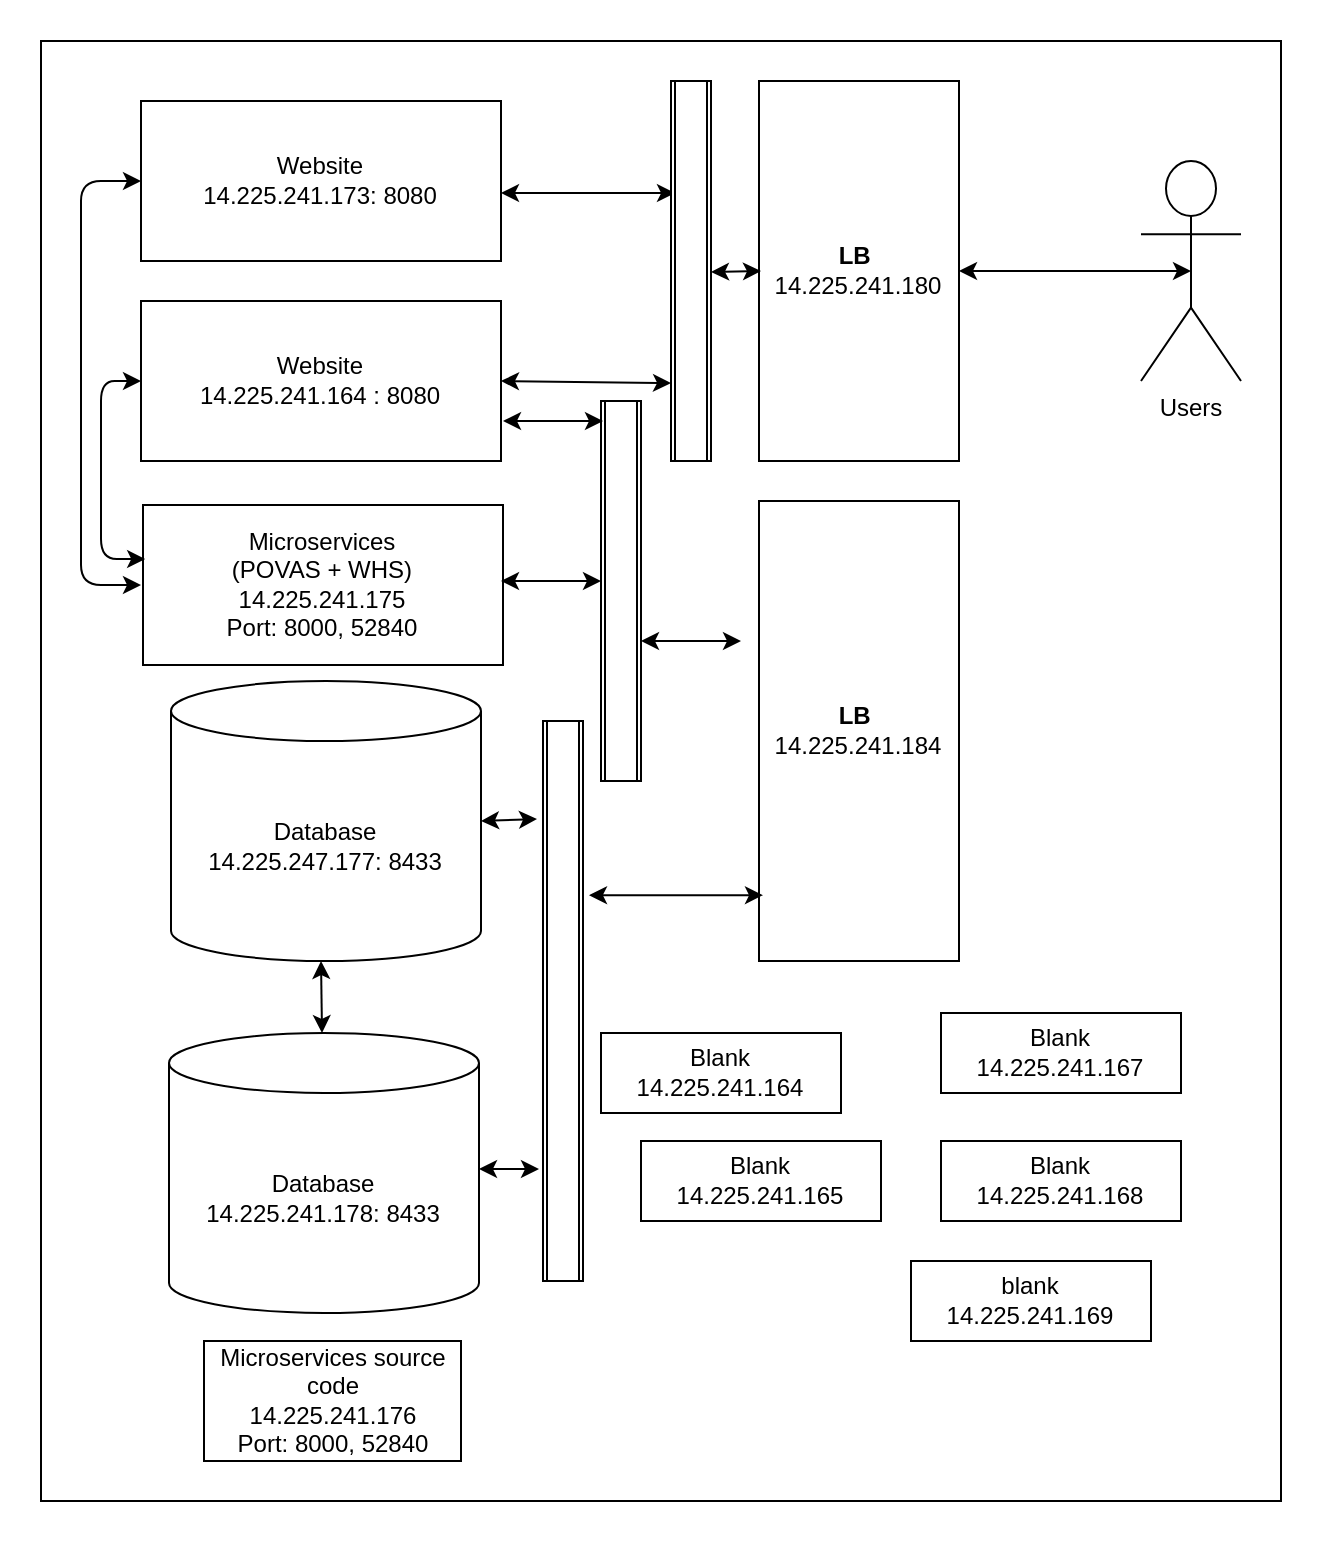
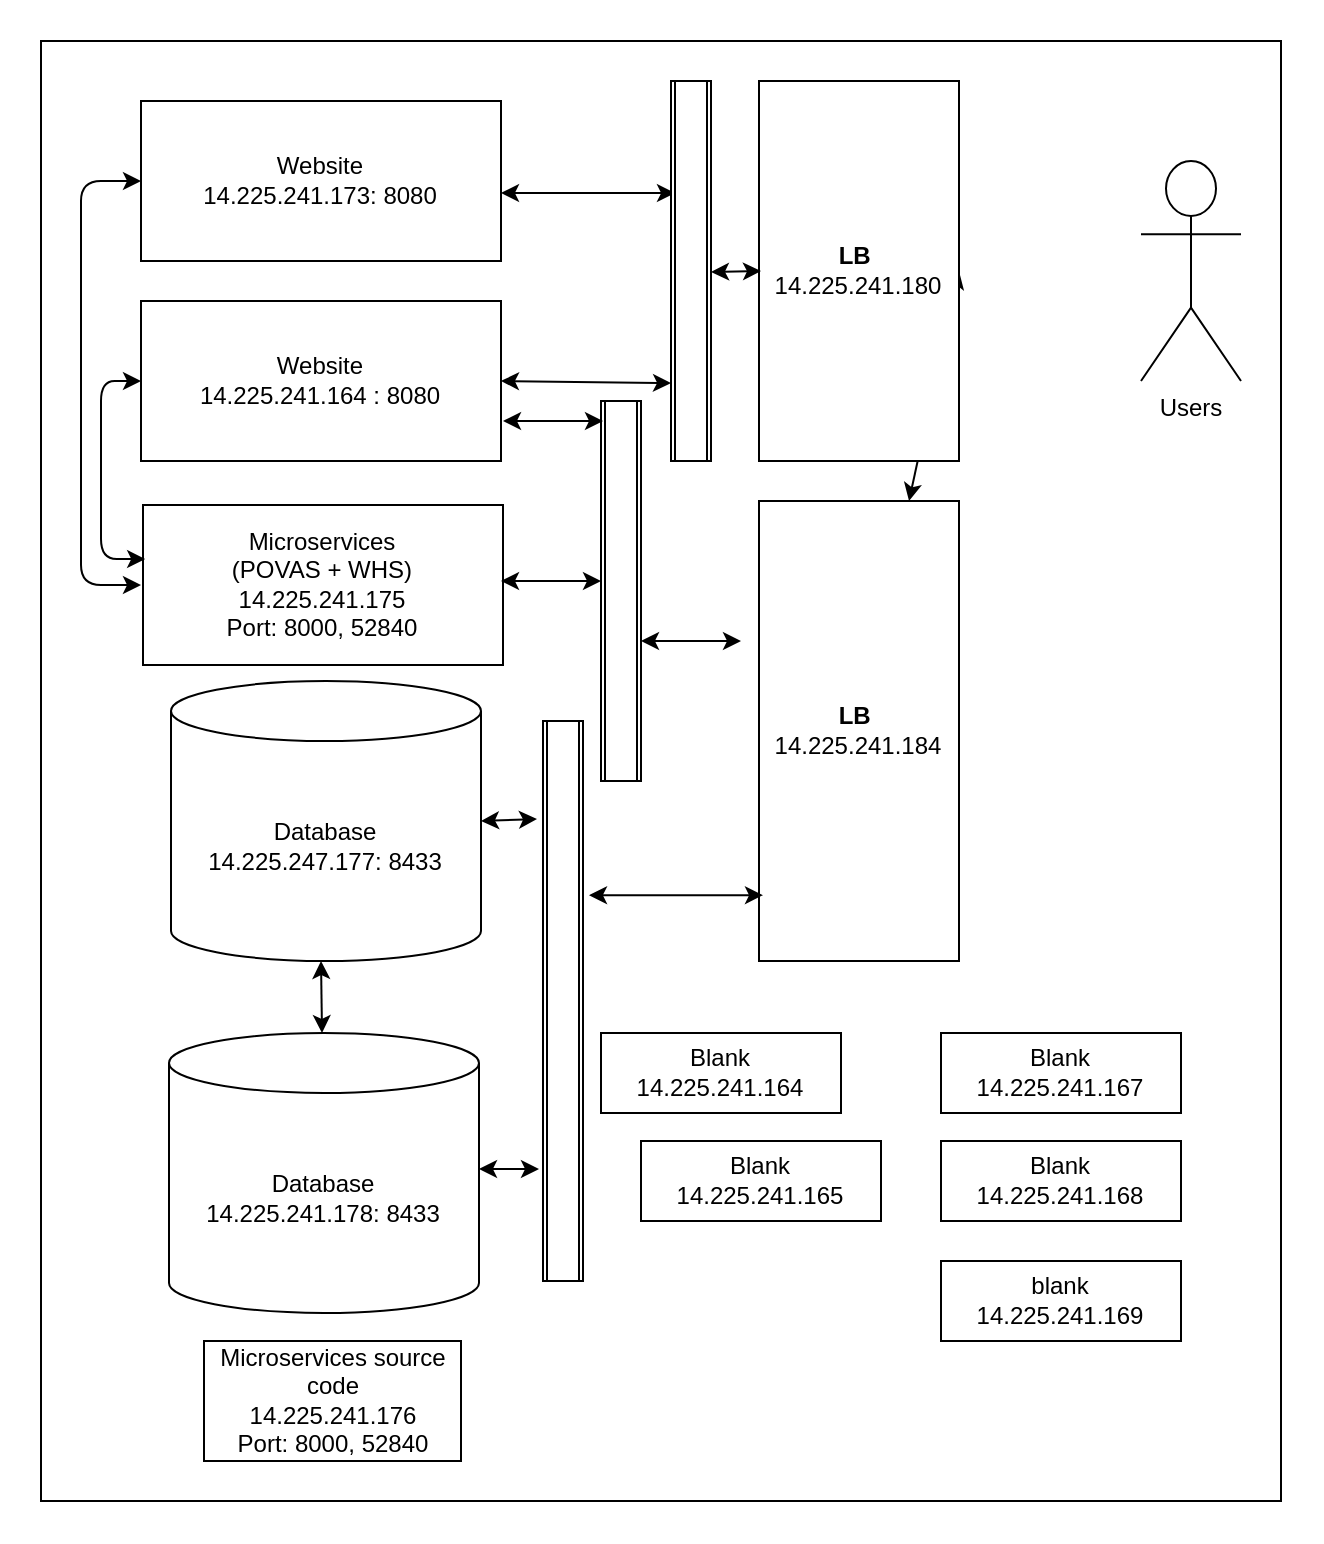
edge "LB 14.225.241.180" -- "Users": now "LB 14.225.241.180" -- "LB 14.225.241.184"
node "Blank 14.225.241.167": moved (1061, 1053) -> (1061, 1073)
node "blank 14.225.241.169": moved (1031, 1301) -> (1061, 1301)
